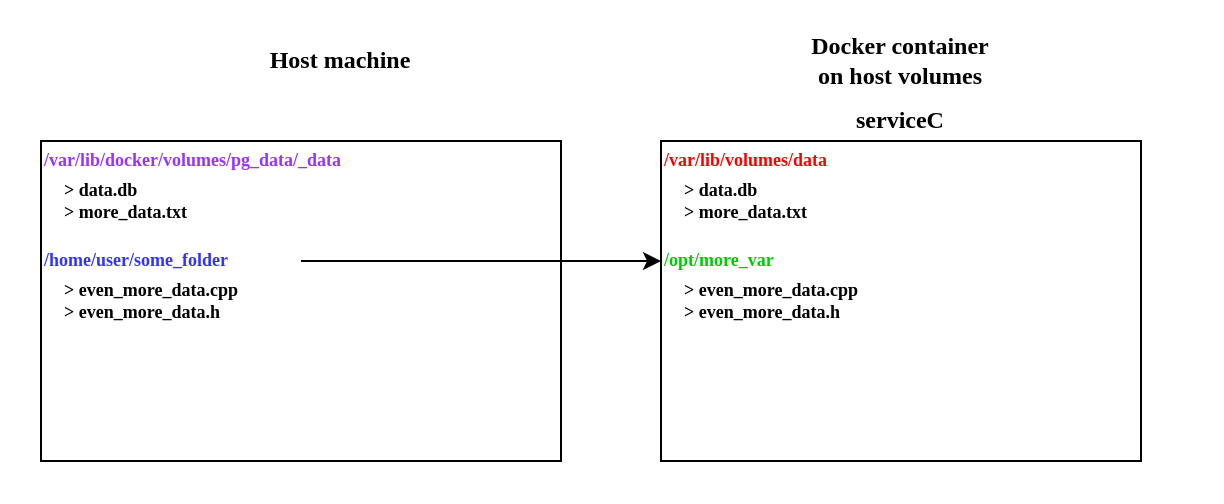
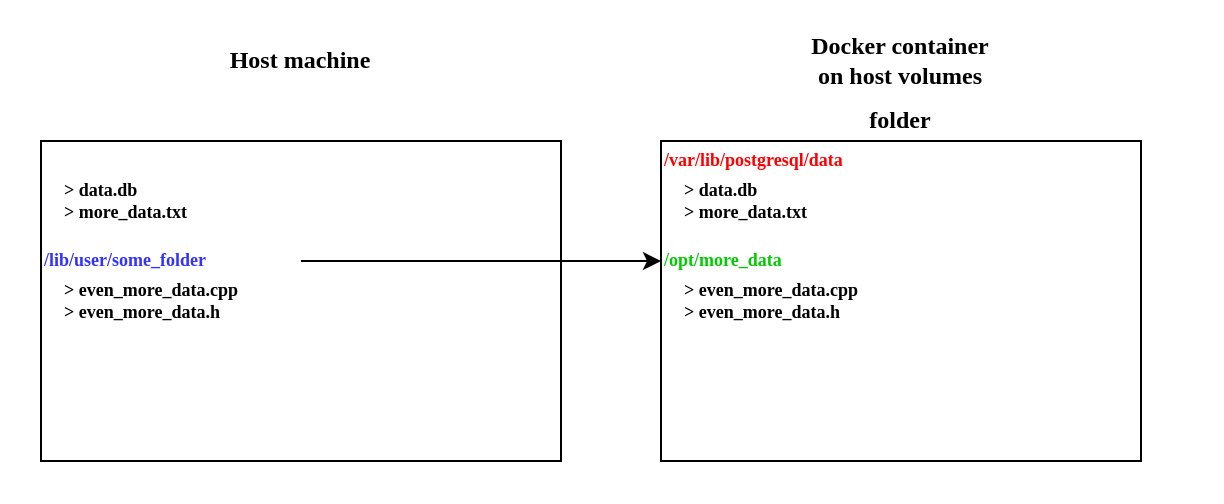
node "Host machine": moved (341, 61) -> (301, 61)
node "serviceC": label "serviceC" -> "folder"
node "/var/lib/docker/volumes/pg_data/_data": removed
node "/var/lib/volumes/data": label "/var/lib/volumes/data" -> "/var/lib/postgresql/data"
node "/home/user/some_folder": label "/home/user/some_folder" -> "/lib/user/some_folder"
node "/opt/more_var": label "/opt/more_var" -> "/opt/more_data"
